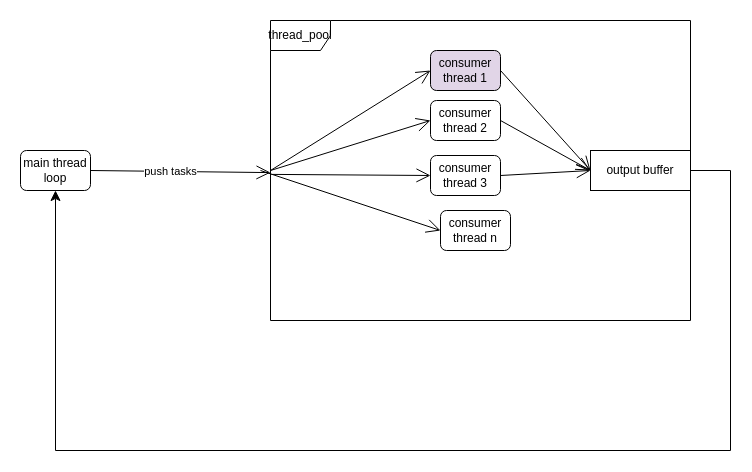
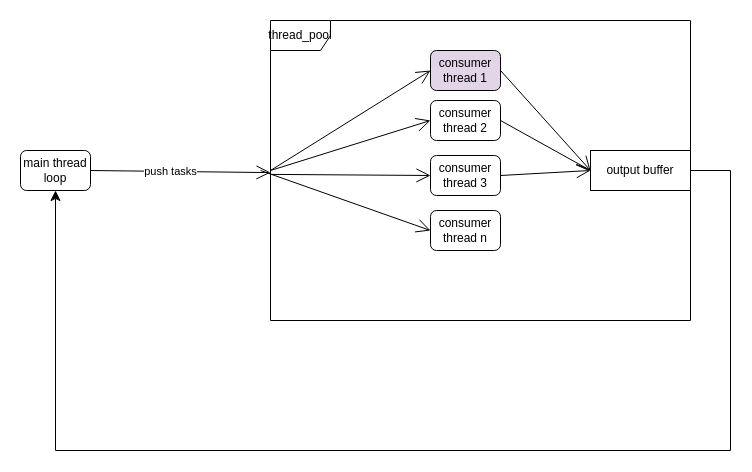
edge "consumer thread 2" -> "output buffer": arrowhead open -> none
node "consumer thread n": moved (476, 231) -> (466, 231)
